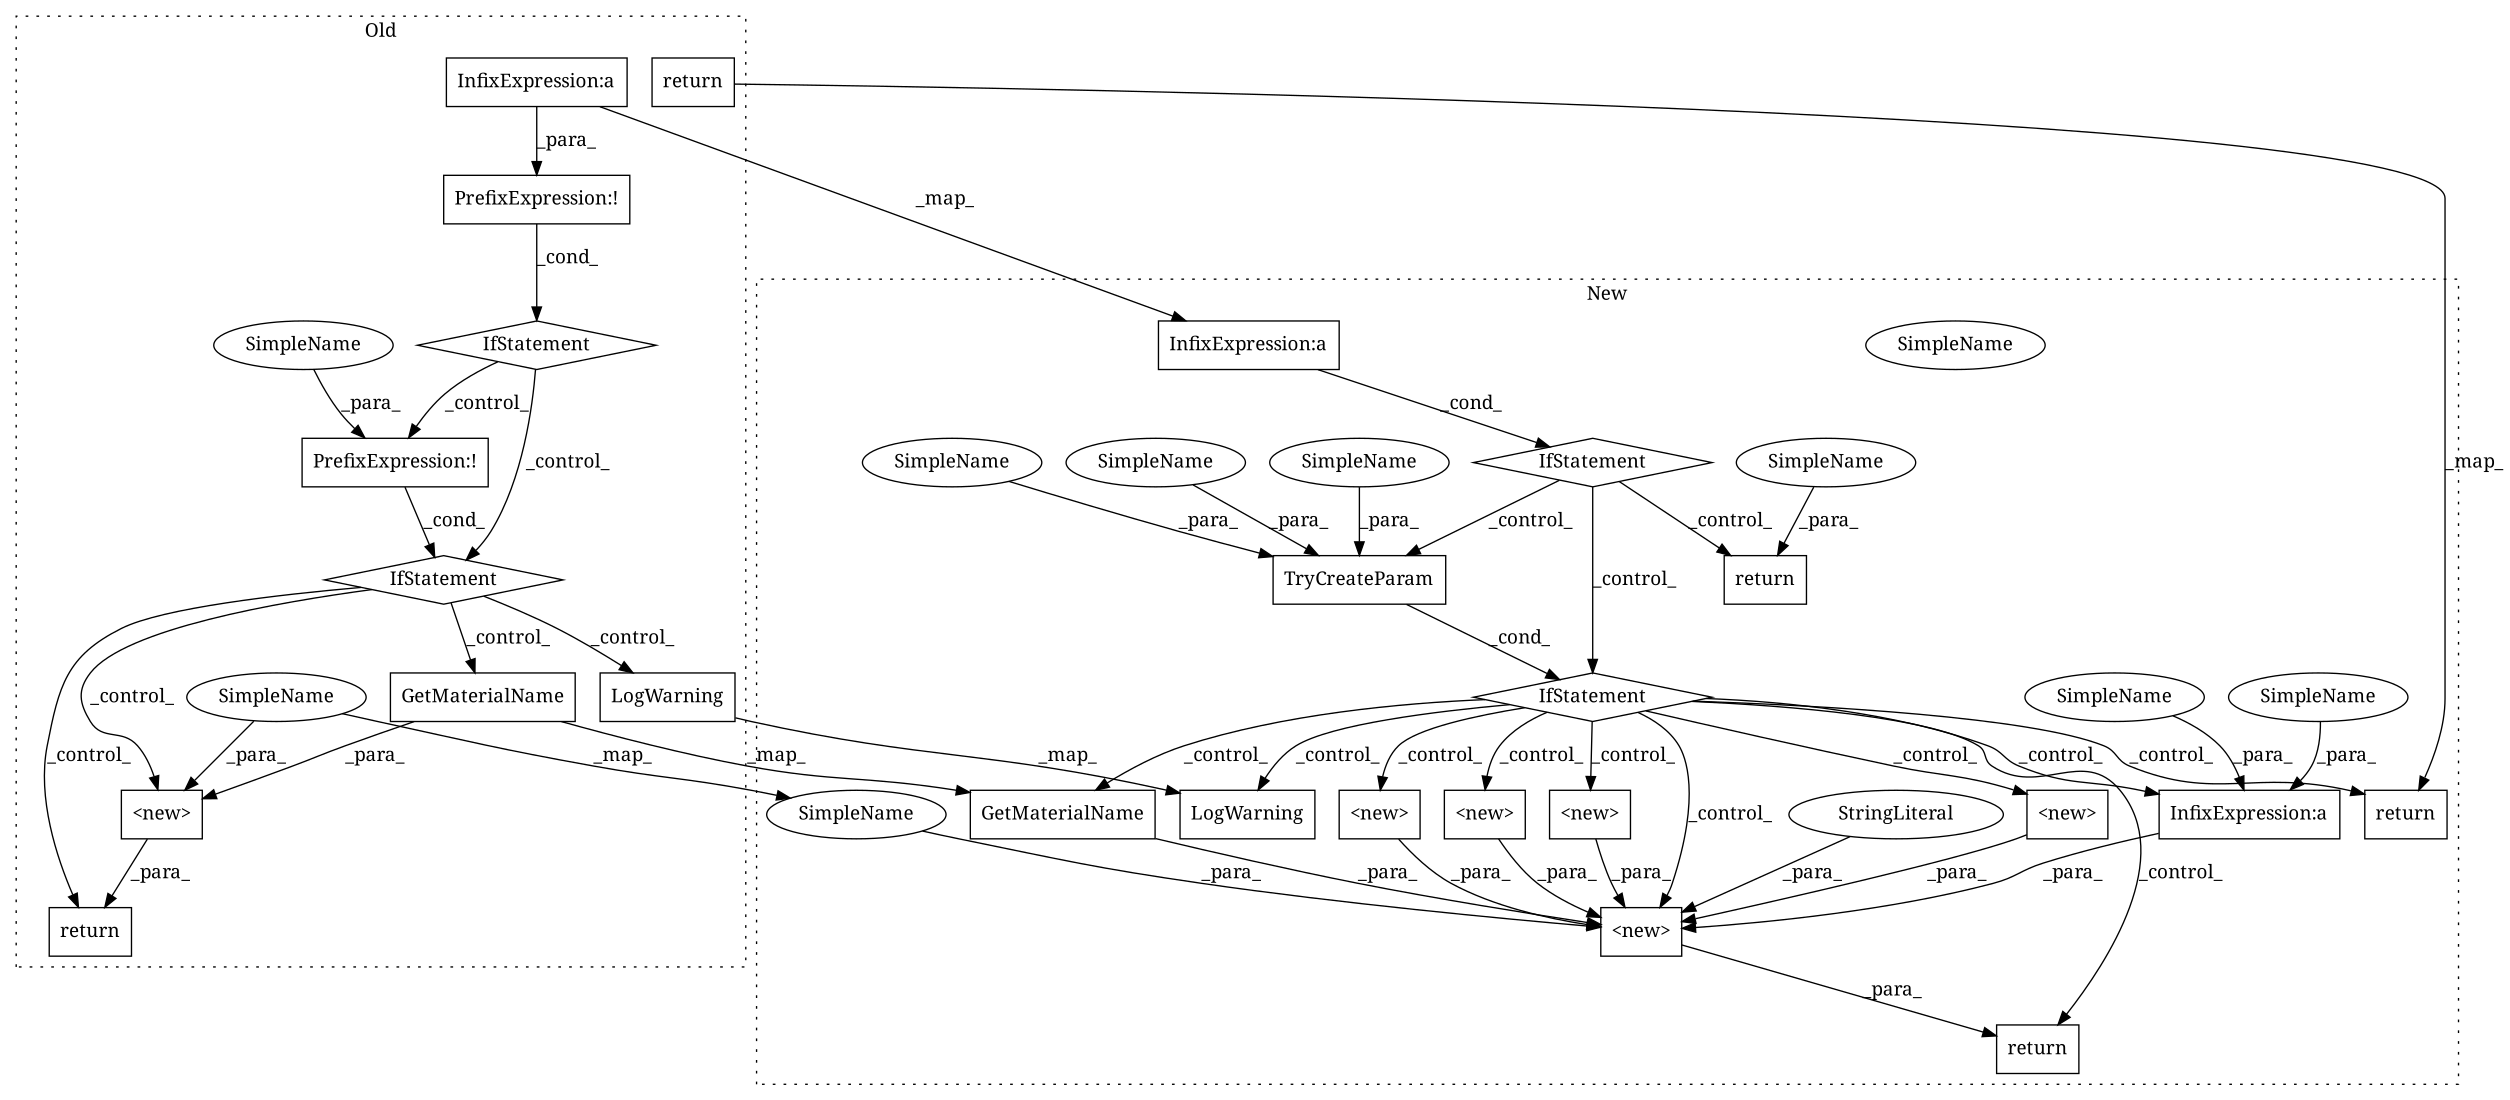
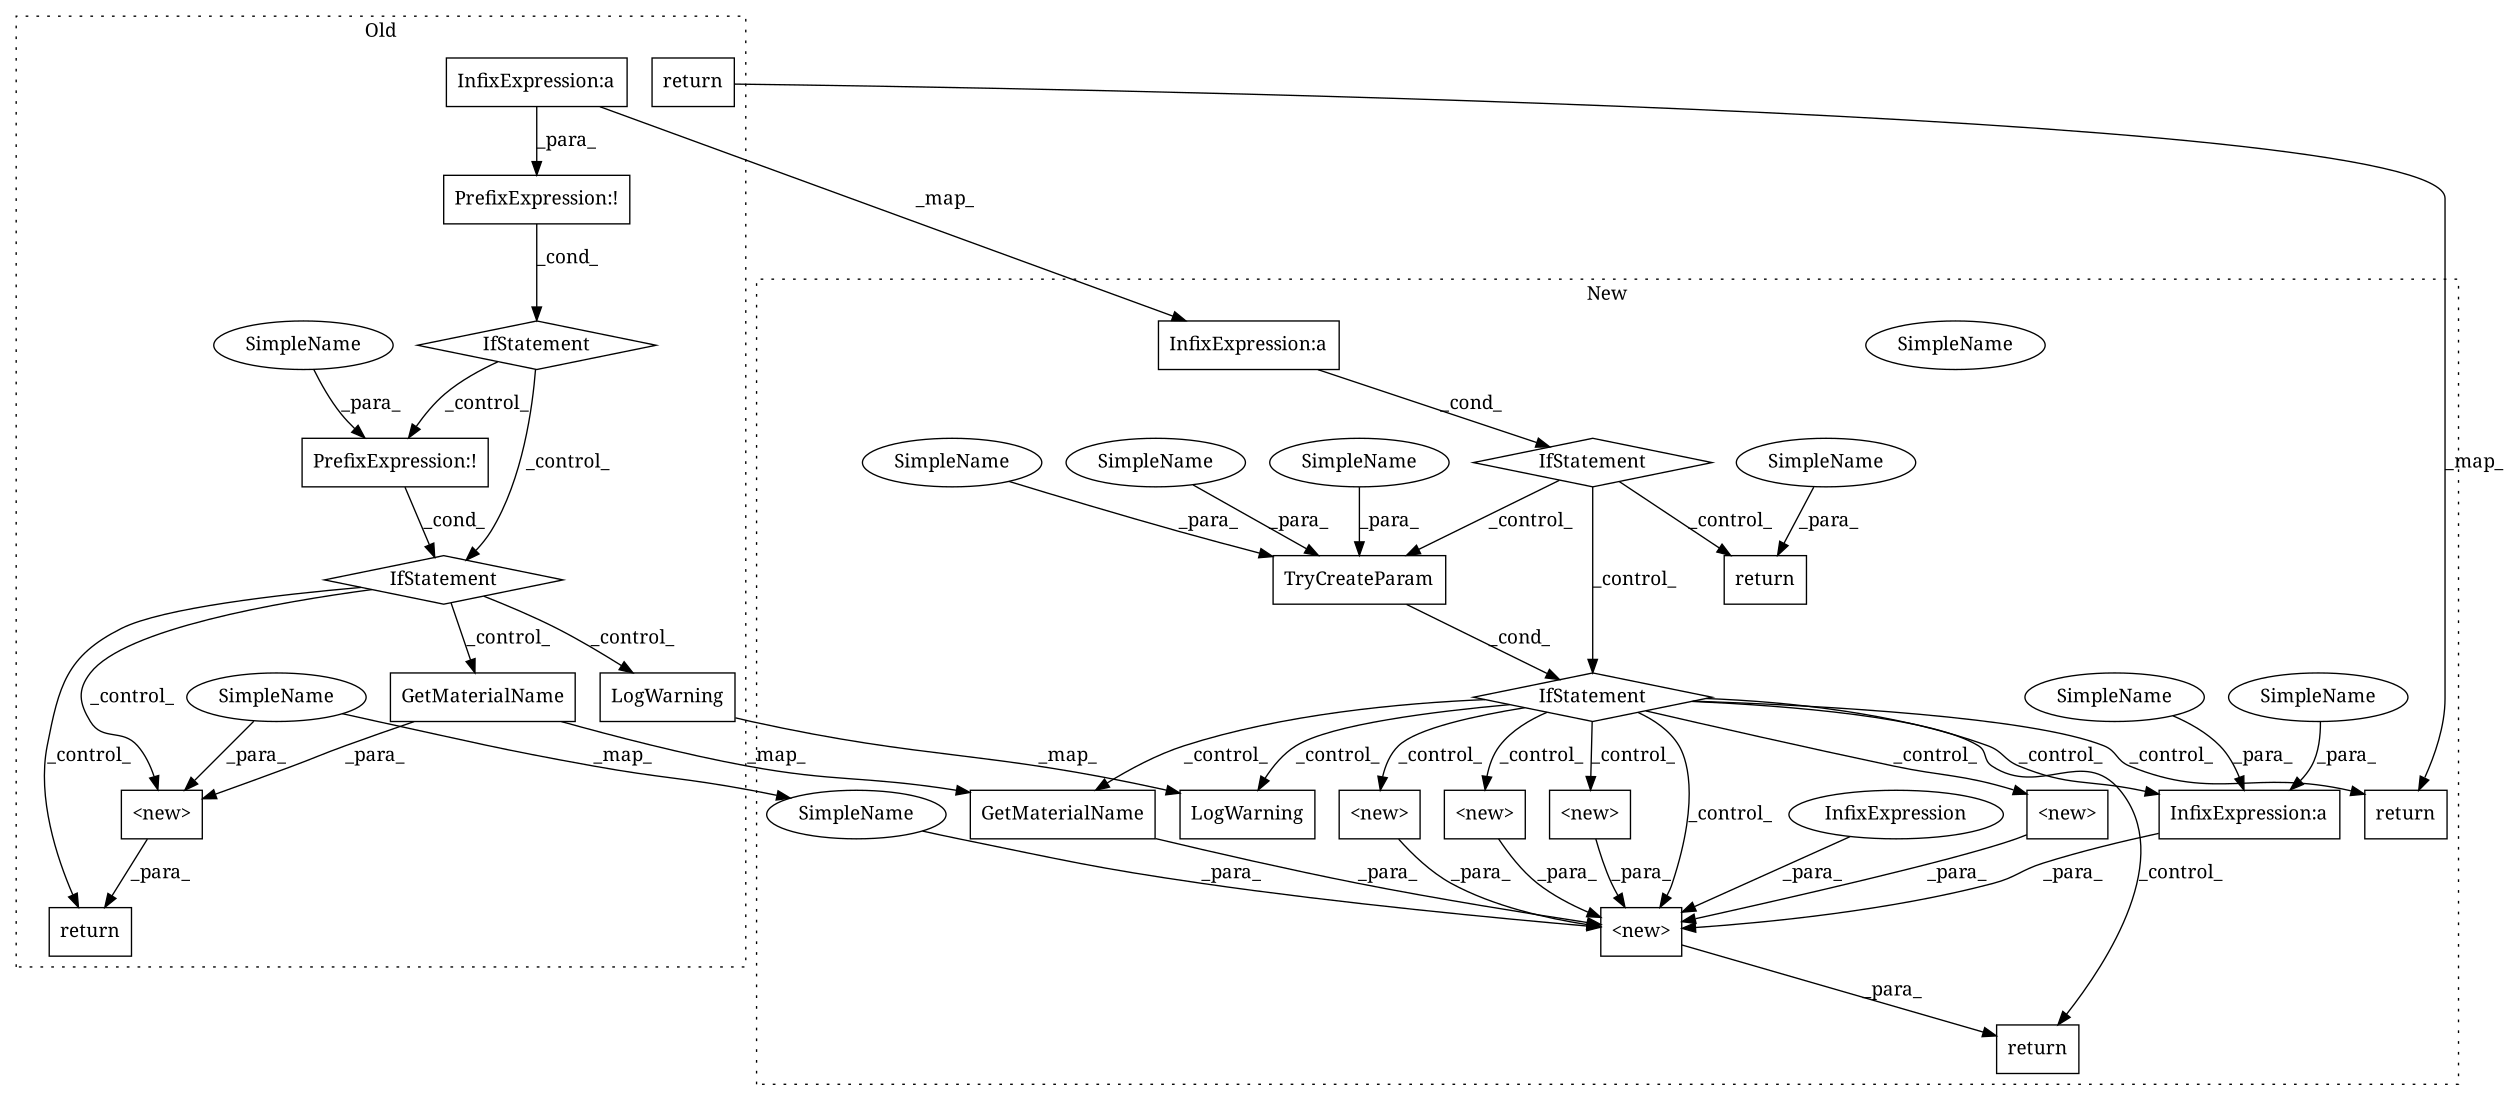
node "StringLiteral": label "StringLiteral" -> "InfixExpression"
